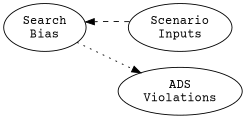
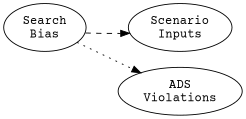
edge "Scenario Inputs" -> "Search Bias": reversed
